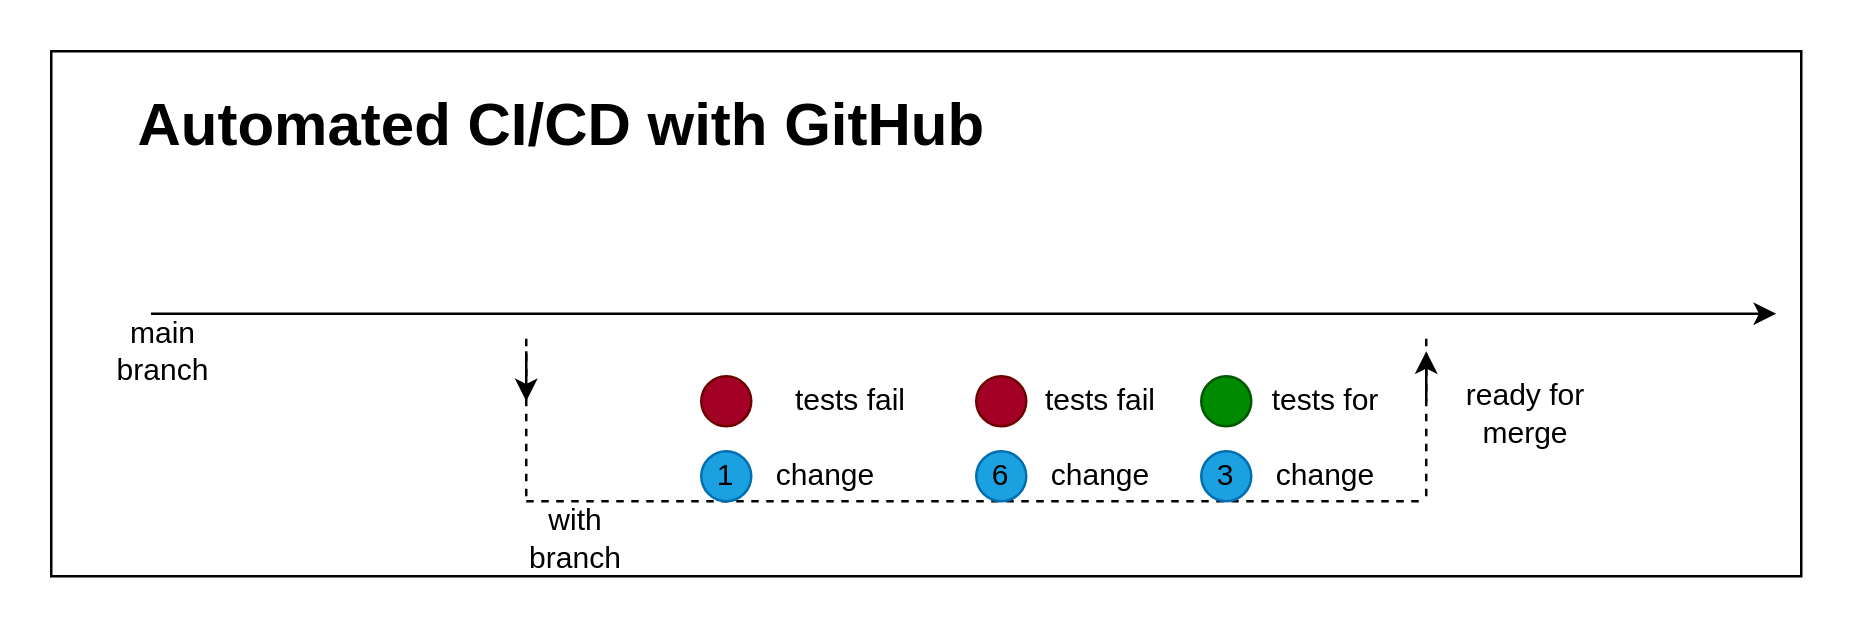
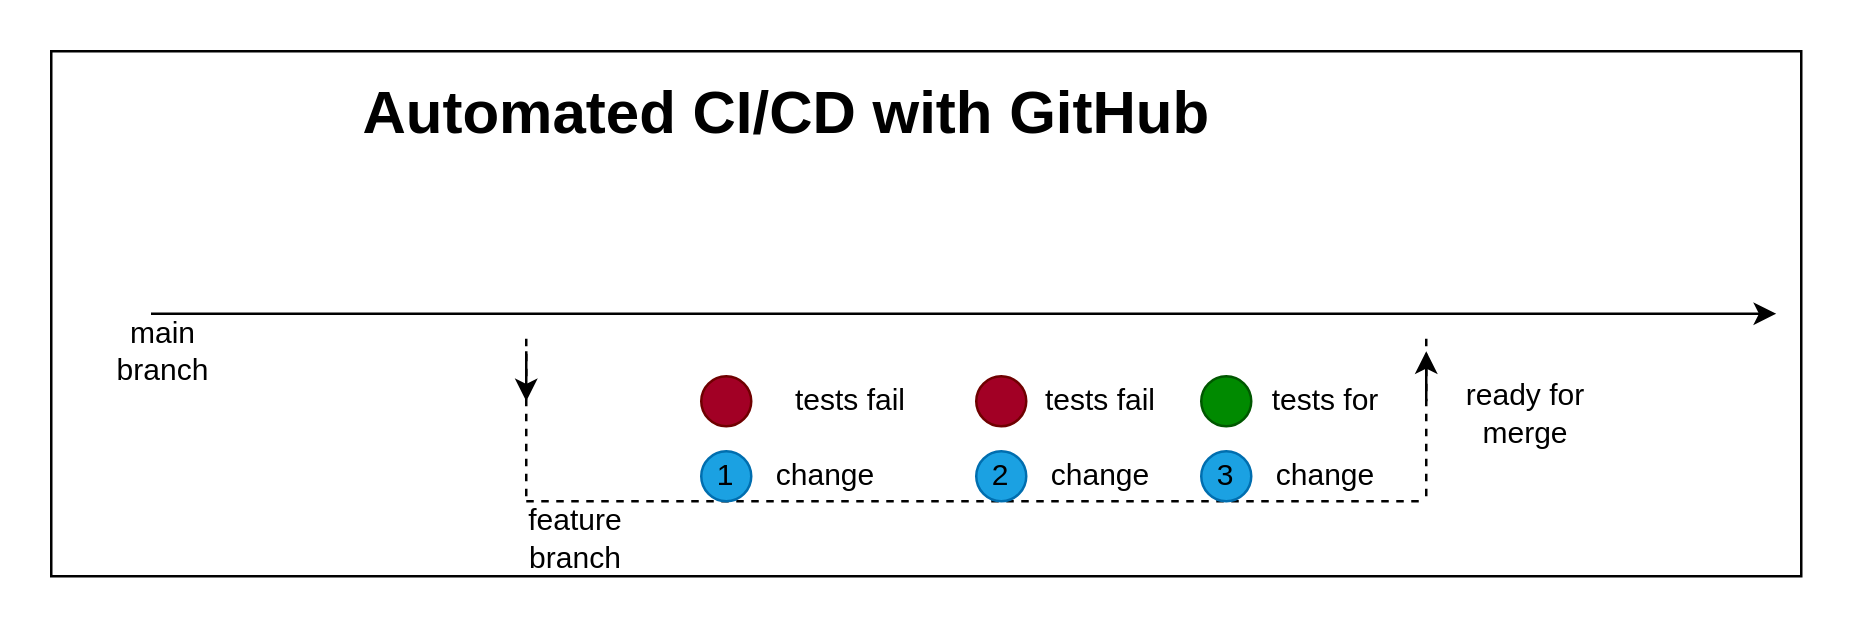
node "Automated CI/CD with GitHub": moved (626, 126) -> (851, 114)
node "6": label "6" -> "2"
node "with branch": label "with branch" -> "feature branch"
